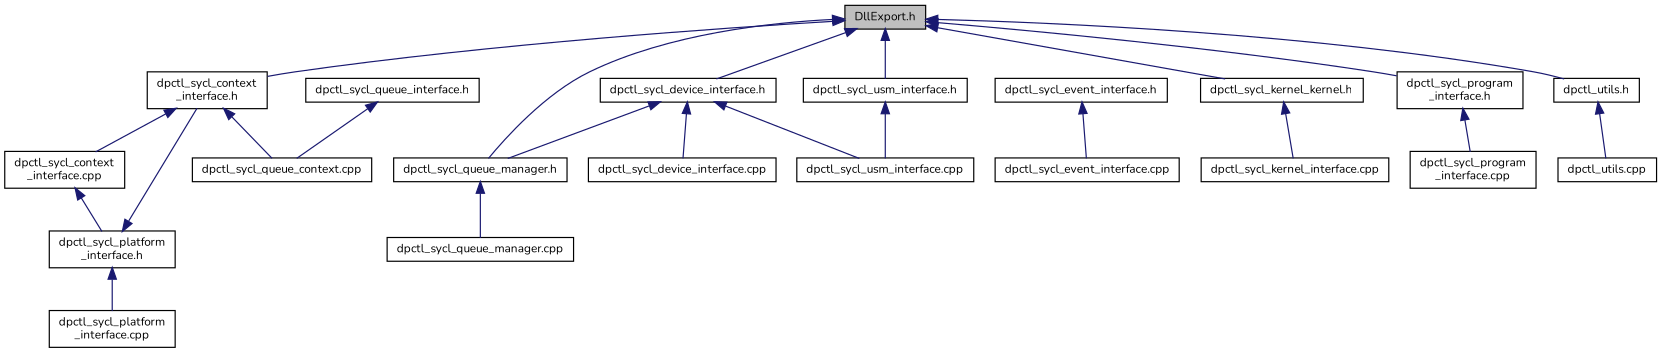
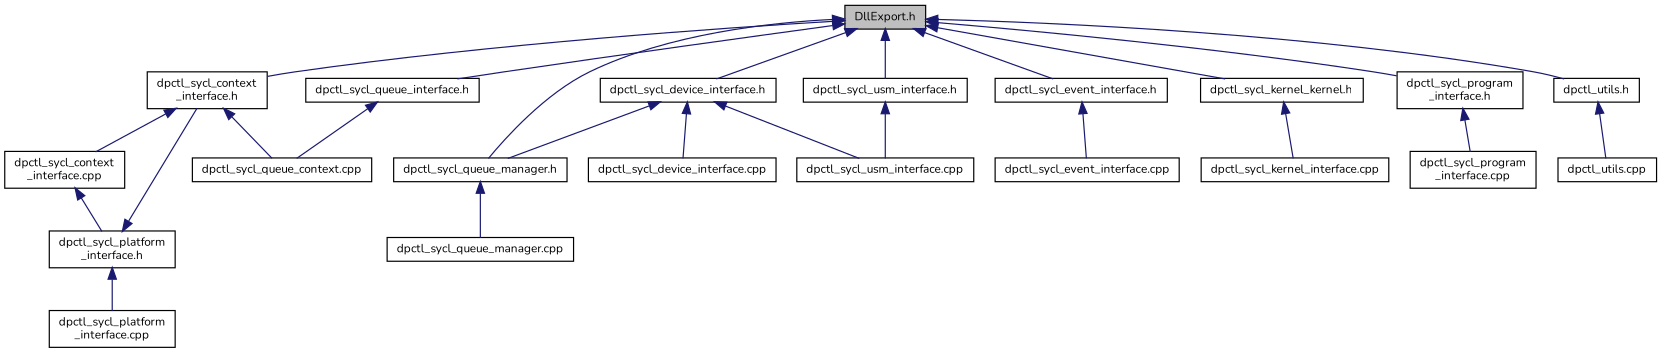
edge "dpctl_sycl_event_interface.h" -> "DllExport.h": added
edge "dpctl_sycl_queue_interface.h" -> "DllExport.h": added
